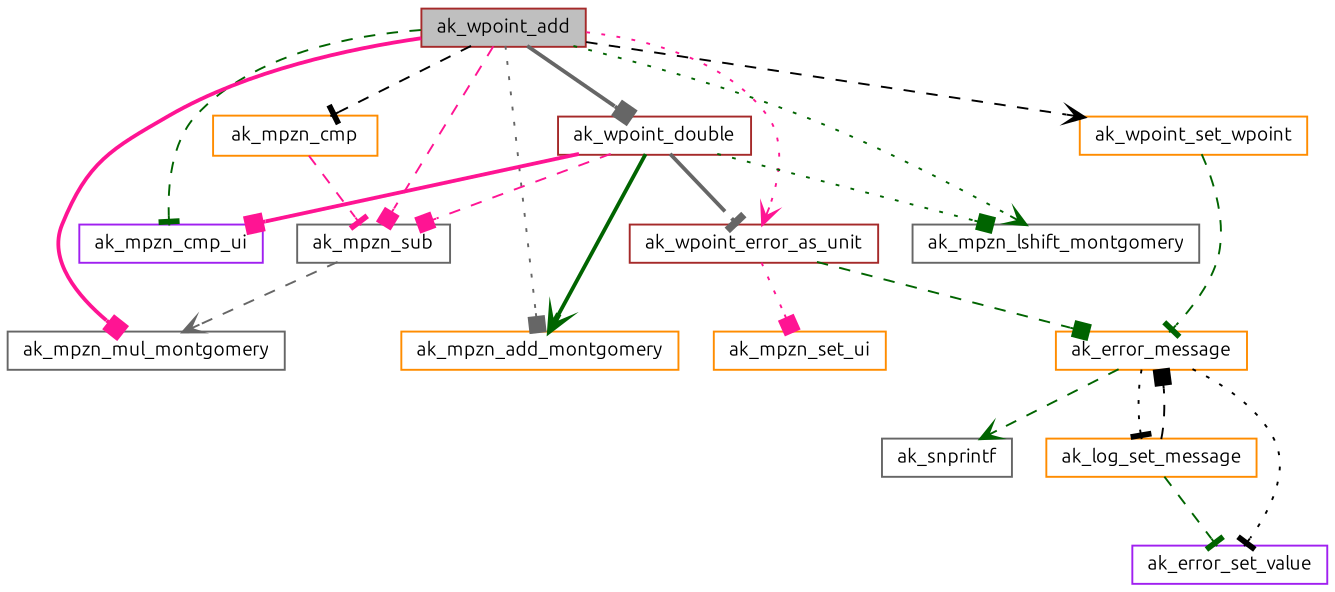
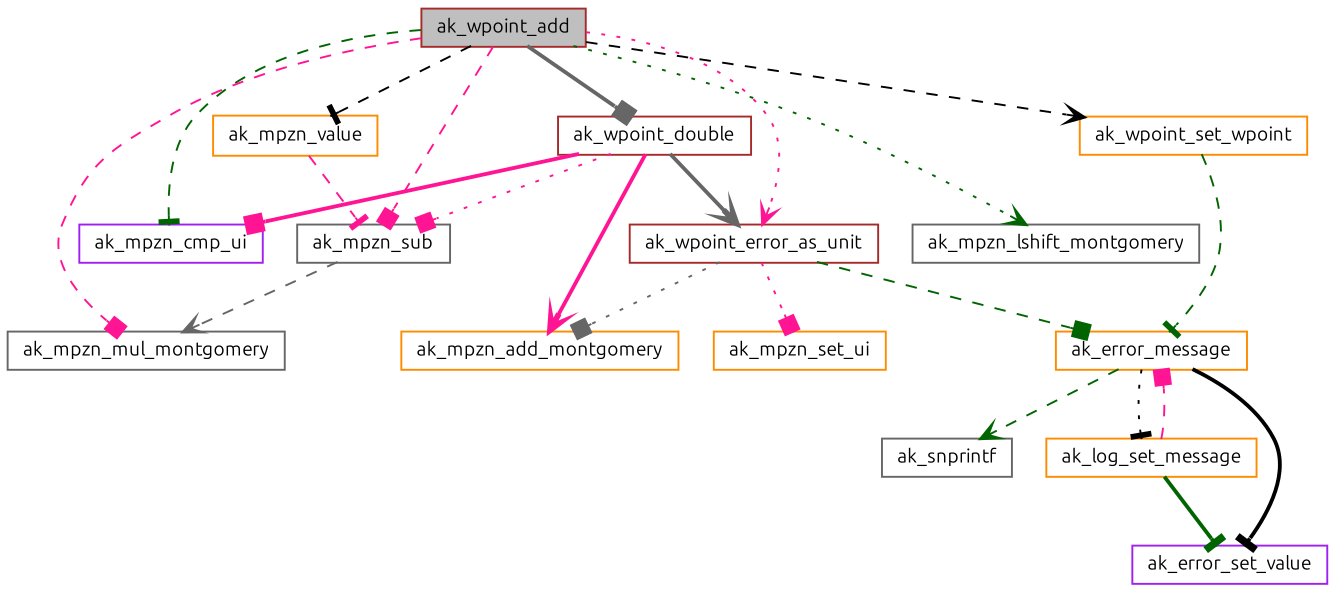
edge "ak_wpoint_add" -> "ak_mpzn_mul_montgomery": style bold -> dashed
node "ak_mpzn_cmp": label "ak_mpzn_cmp" -> "ak_mpzn_value"
edge "ak_wpoint_double" -> "ak_mpzn_sub": style dashed -> dotted
edge "ak_wpoint_double" -> "ak_wpoint_error_as_unit": arrowhead tee -> vee
edge "ak_wpoint_double" -> "ak_mpzn_lshift_montgomery": removed
edge "ak_wpoint_add" -> "ak_mpzn_add_montgomery": now "ak_wpoint_error_as_unit" -> "ak_mpzn_add_montgomery"
edge "ak_wpoint_double" -> "ak_mpzn_add_montgomery": color darkgreen -> deeppink
edge "ak_log_set_message" -> "ak_error_message": color black -> deeppink
edge "ak_error_message" -> "ak_error_set_value": style dotted -> bold
edge "ak_log_set_message" -> "ak_error_set_value": style dashed -> bold
